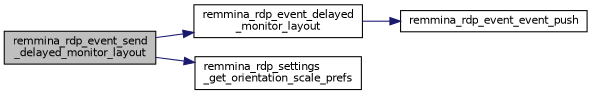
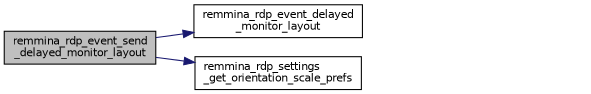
node "remmina_rdp_event_event_push": removed
